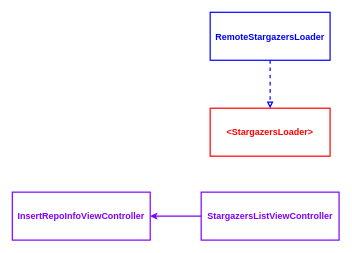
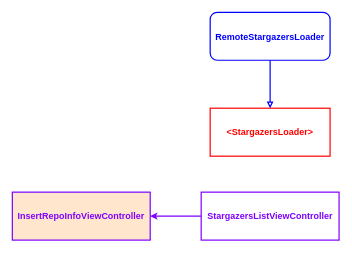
node "RemoteStargazersLoader": shape rectangle -> rounded rectangle
edge "RemoteStargazersLoader" -> "<StargazersLoader>": style dashed -> solid
node "InsertRepoInfoViewController": fillcolor #ffffff -> #ffe6cc
